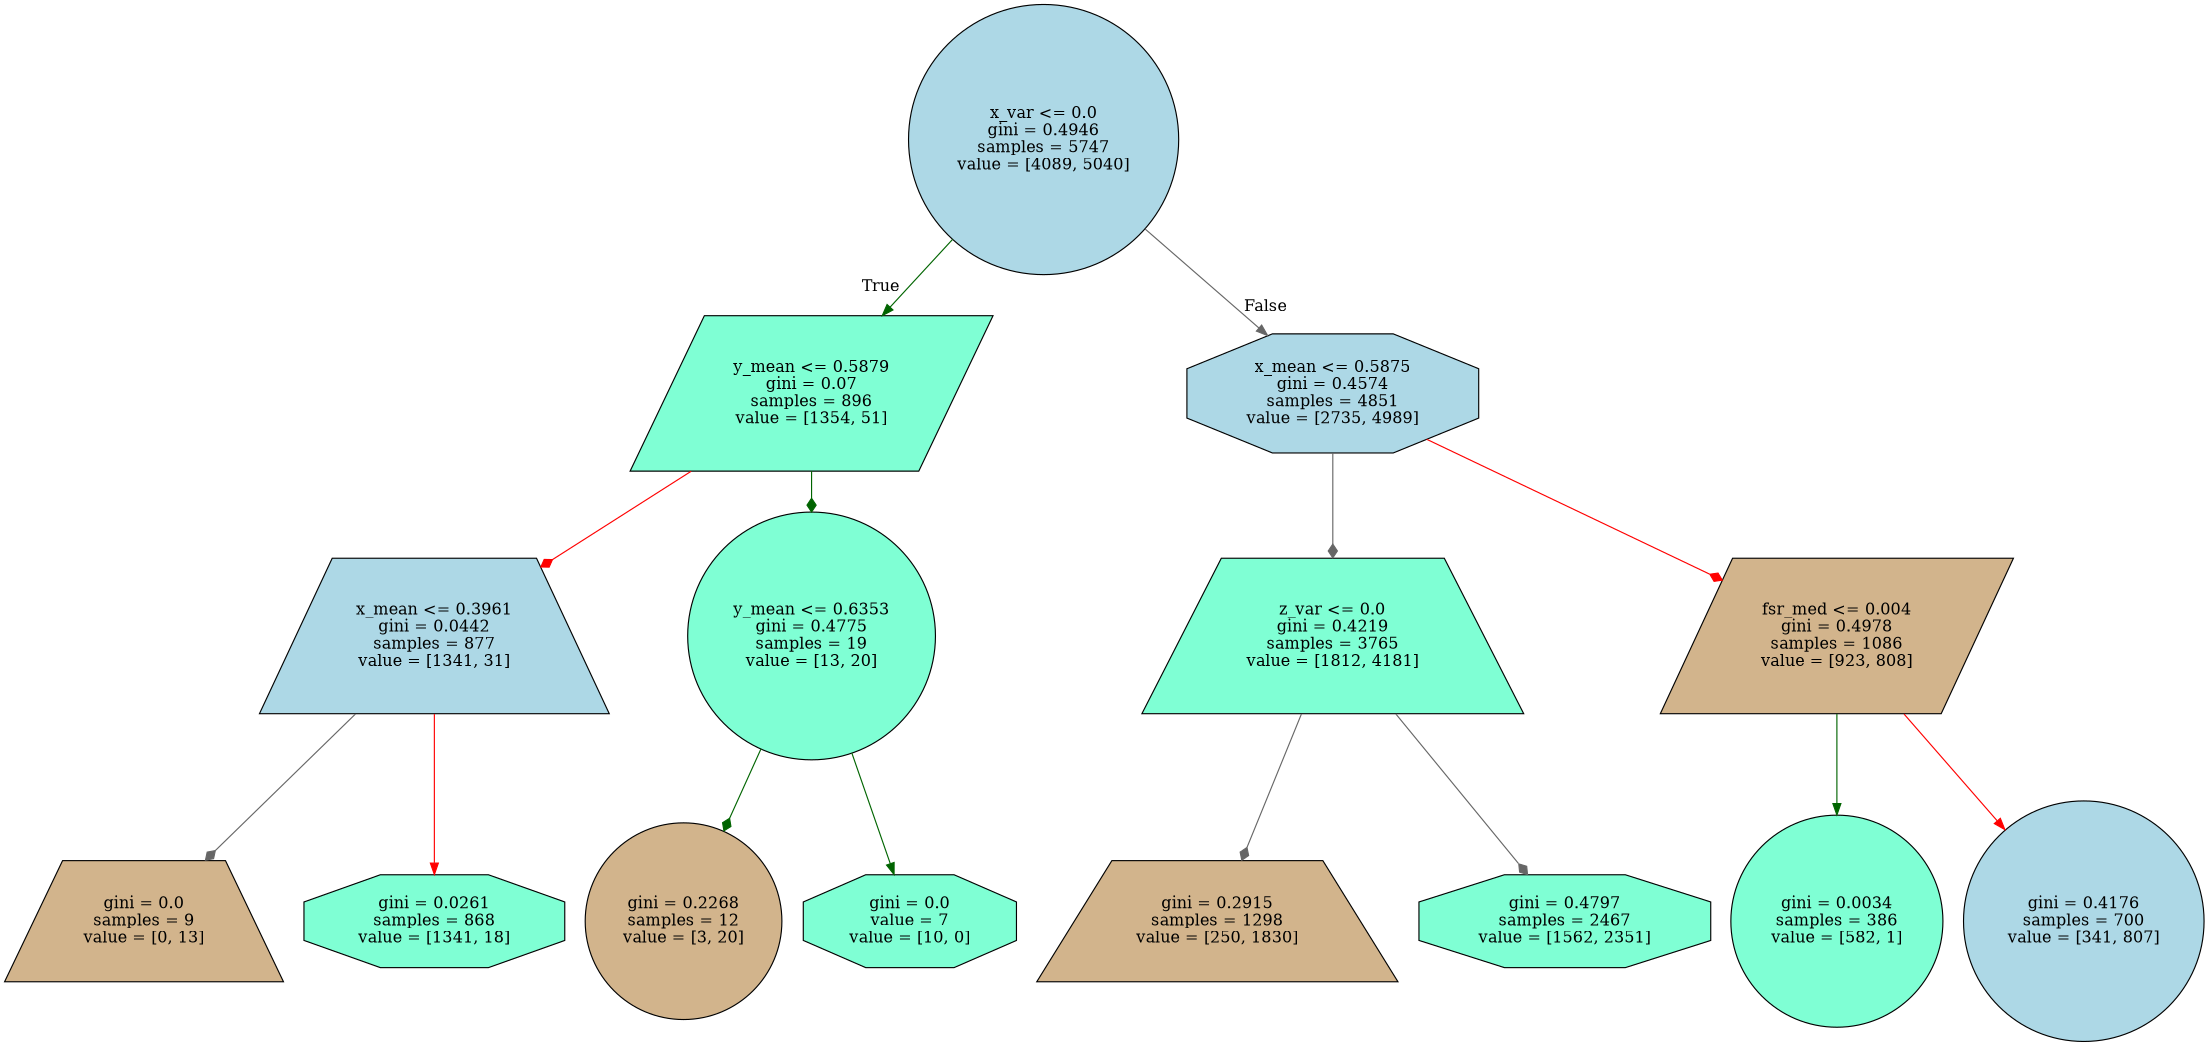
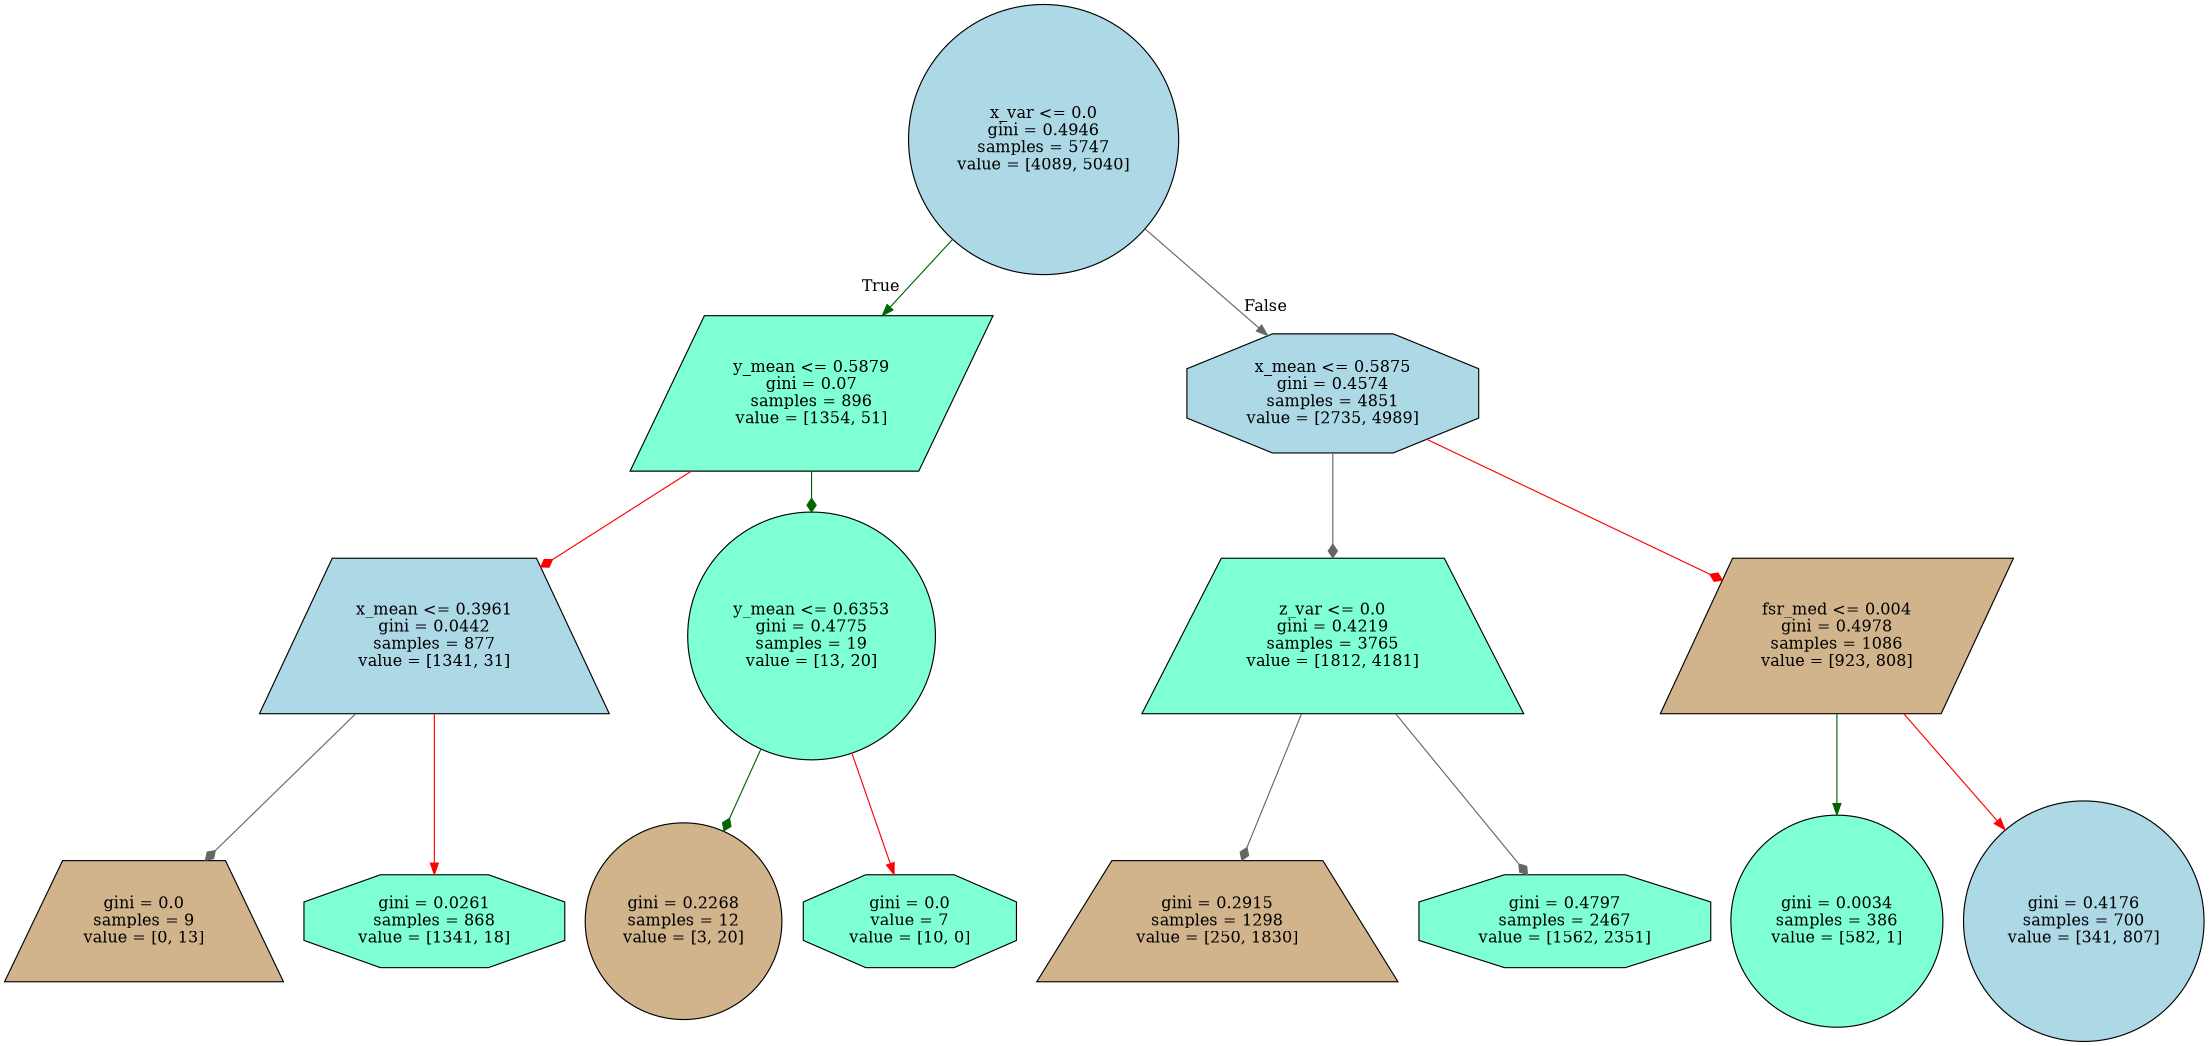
edge "y_mean <= 0.6353 gini = 0.4775 samples = 19 value = [13, 20]" -> "gini = 0.0 value = 7 value = [10, 0]": color darkgreen -> red
